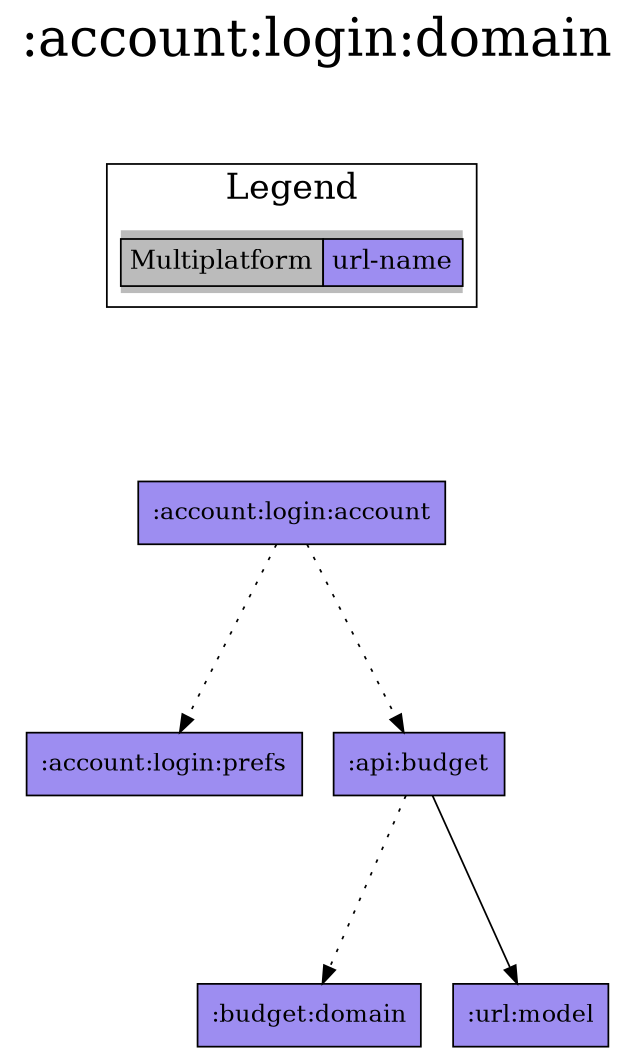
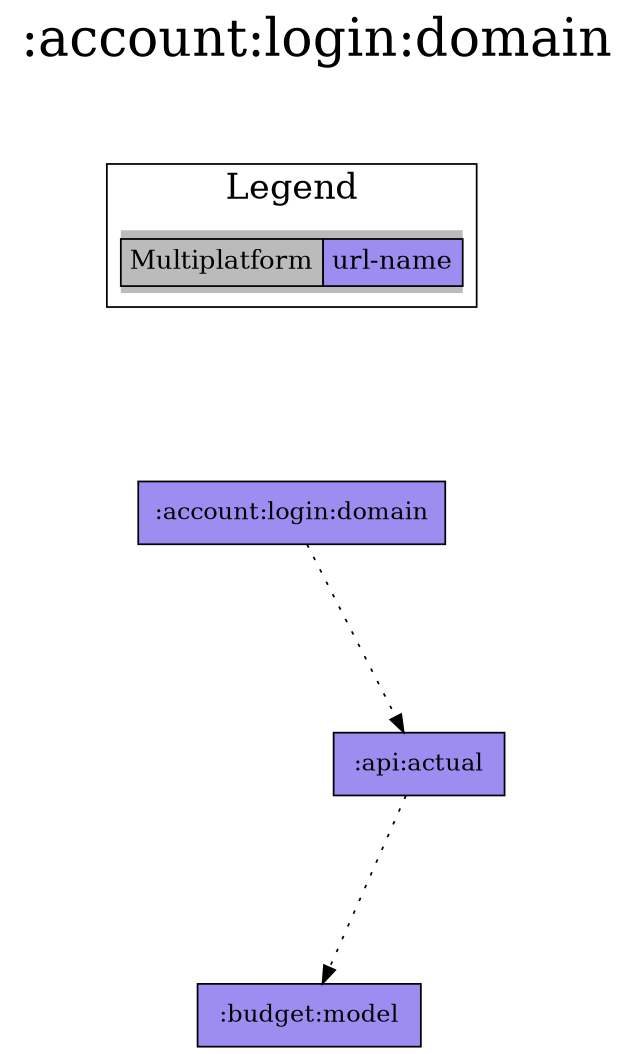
node ":account:login:account": label ":account:login:account" -> ":account:login:domain"
node ":account:login:prefs": removed
node ":api:budget": label ":api:budget" -> ":api:actual"
node ":budget:domain": label ":budget:domain" -> ":budget:model"
node ":url:model": removed
